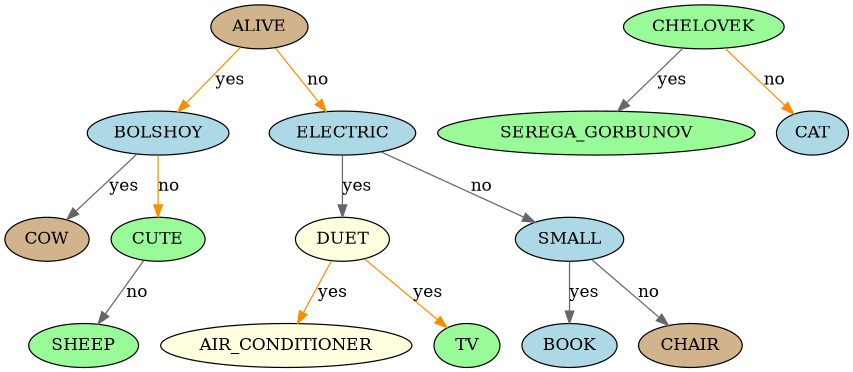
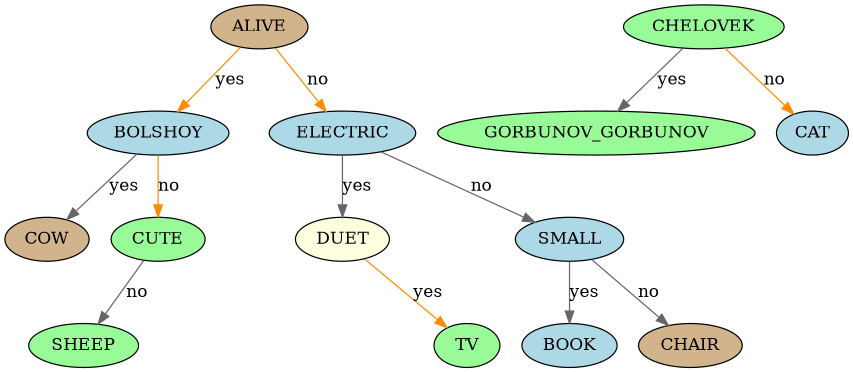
node "SEREGA_GORBUNOV": label "SEREGA_GORBUNOV" -> "GORBUNOV_GORBUNOV"
node "AIR_CONDITIONER": removed
